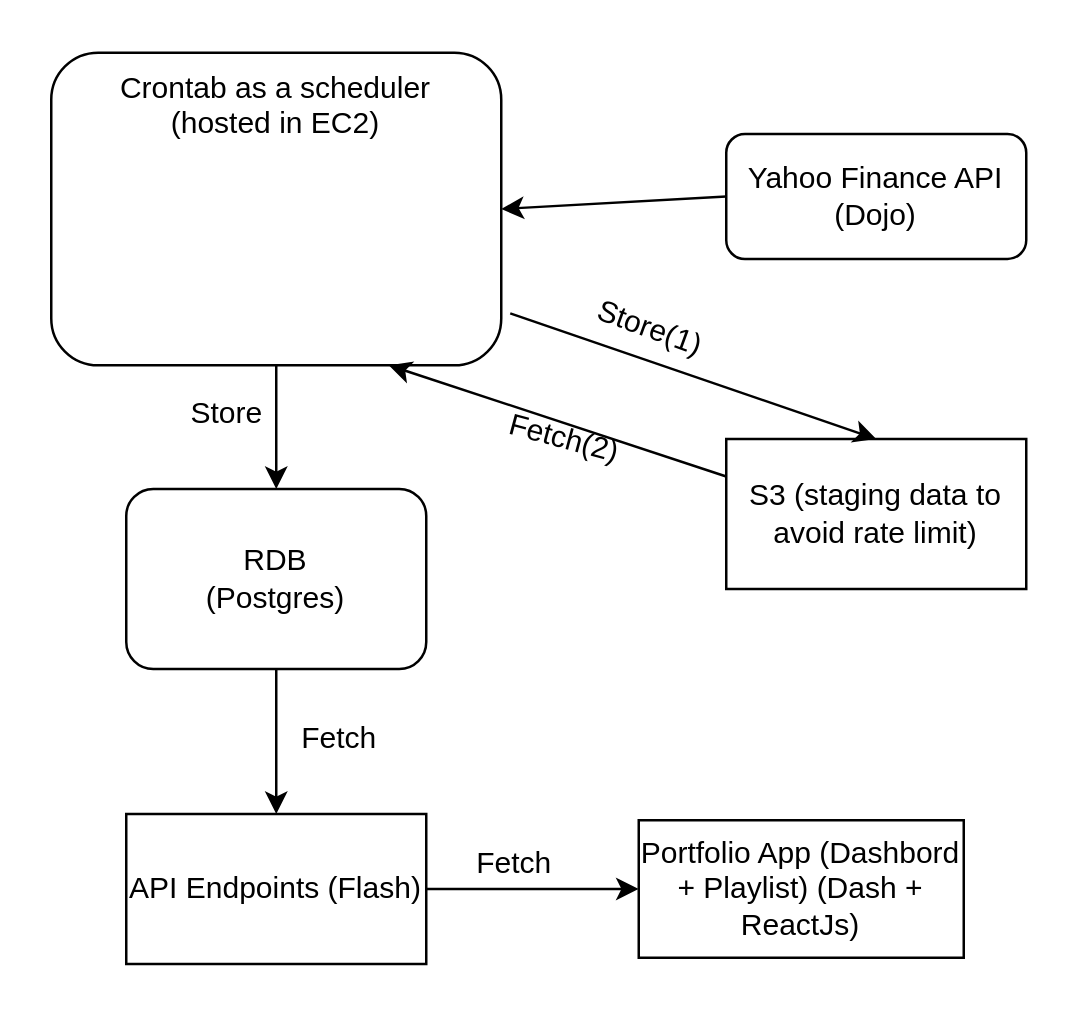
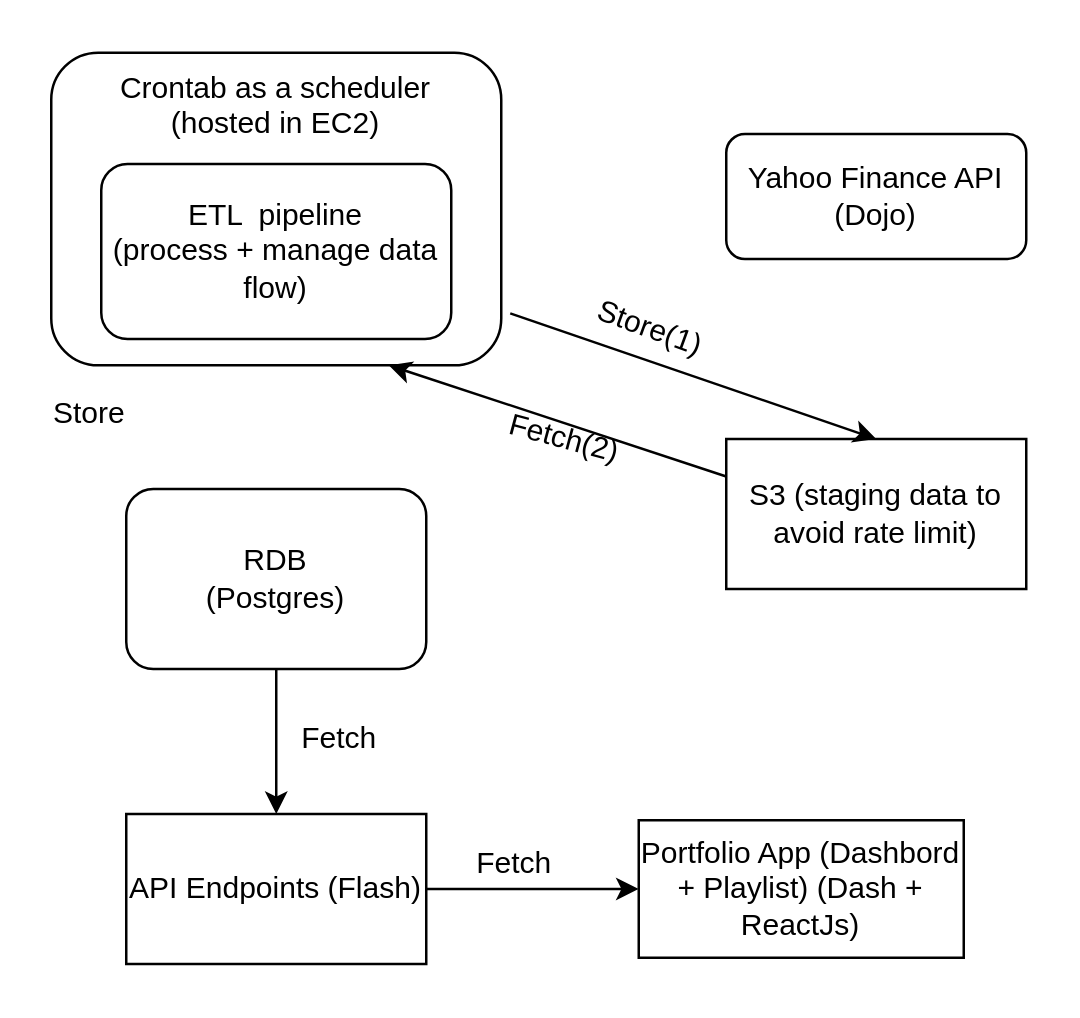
edge "Yahoo Finance API (Dojo)" -> "Crontab as a scheduler (hosted in EC2)": removed
node "ETL pipeline (process + manage data flow)": added
node "Store": moved (226, 414) -> (89, 414)
edge "Crontab as a scheduler (hosted in EC2)" -> "RDB (Postgres)": removed
